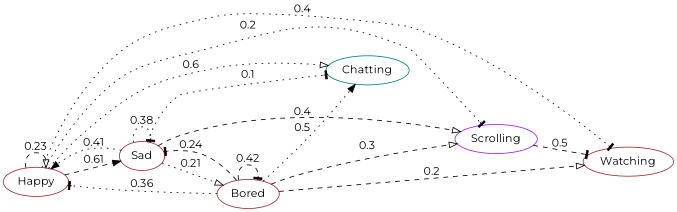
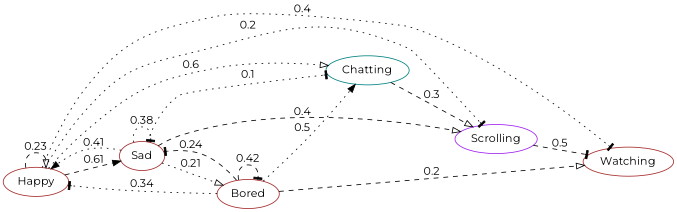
edge "Bored" -> "Scrolling": now "Chatting" -> "Scrolling"
edge "Bored" -> "Happy": label "0.36" -> "0.34"
